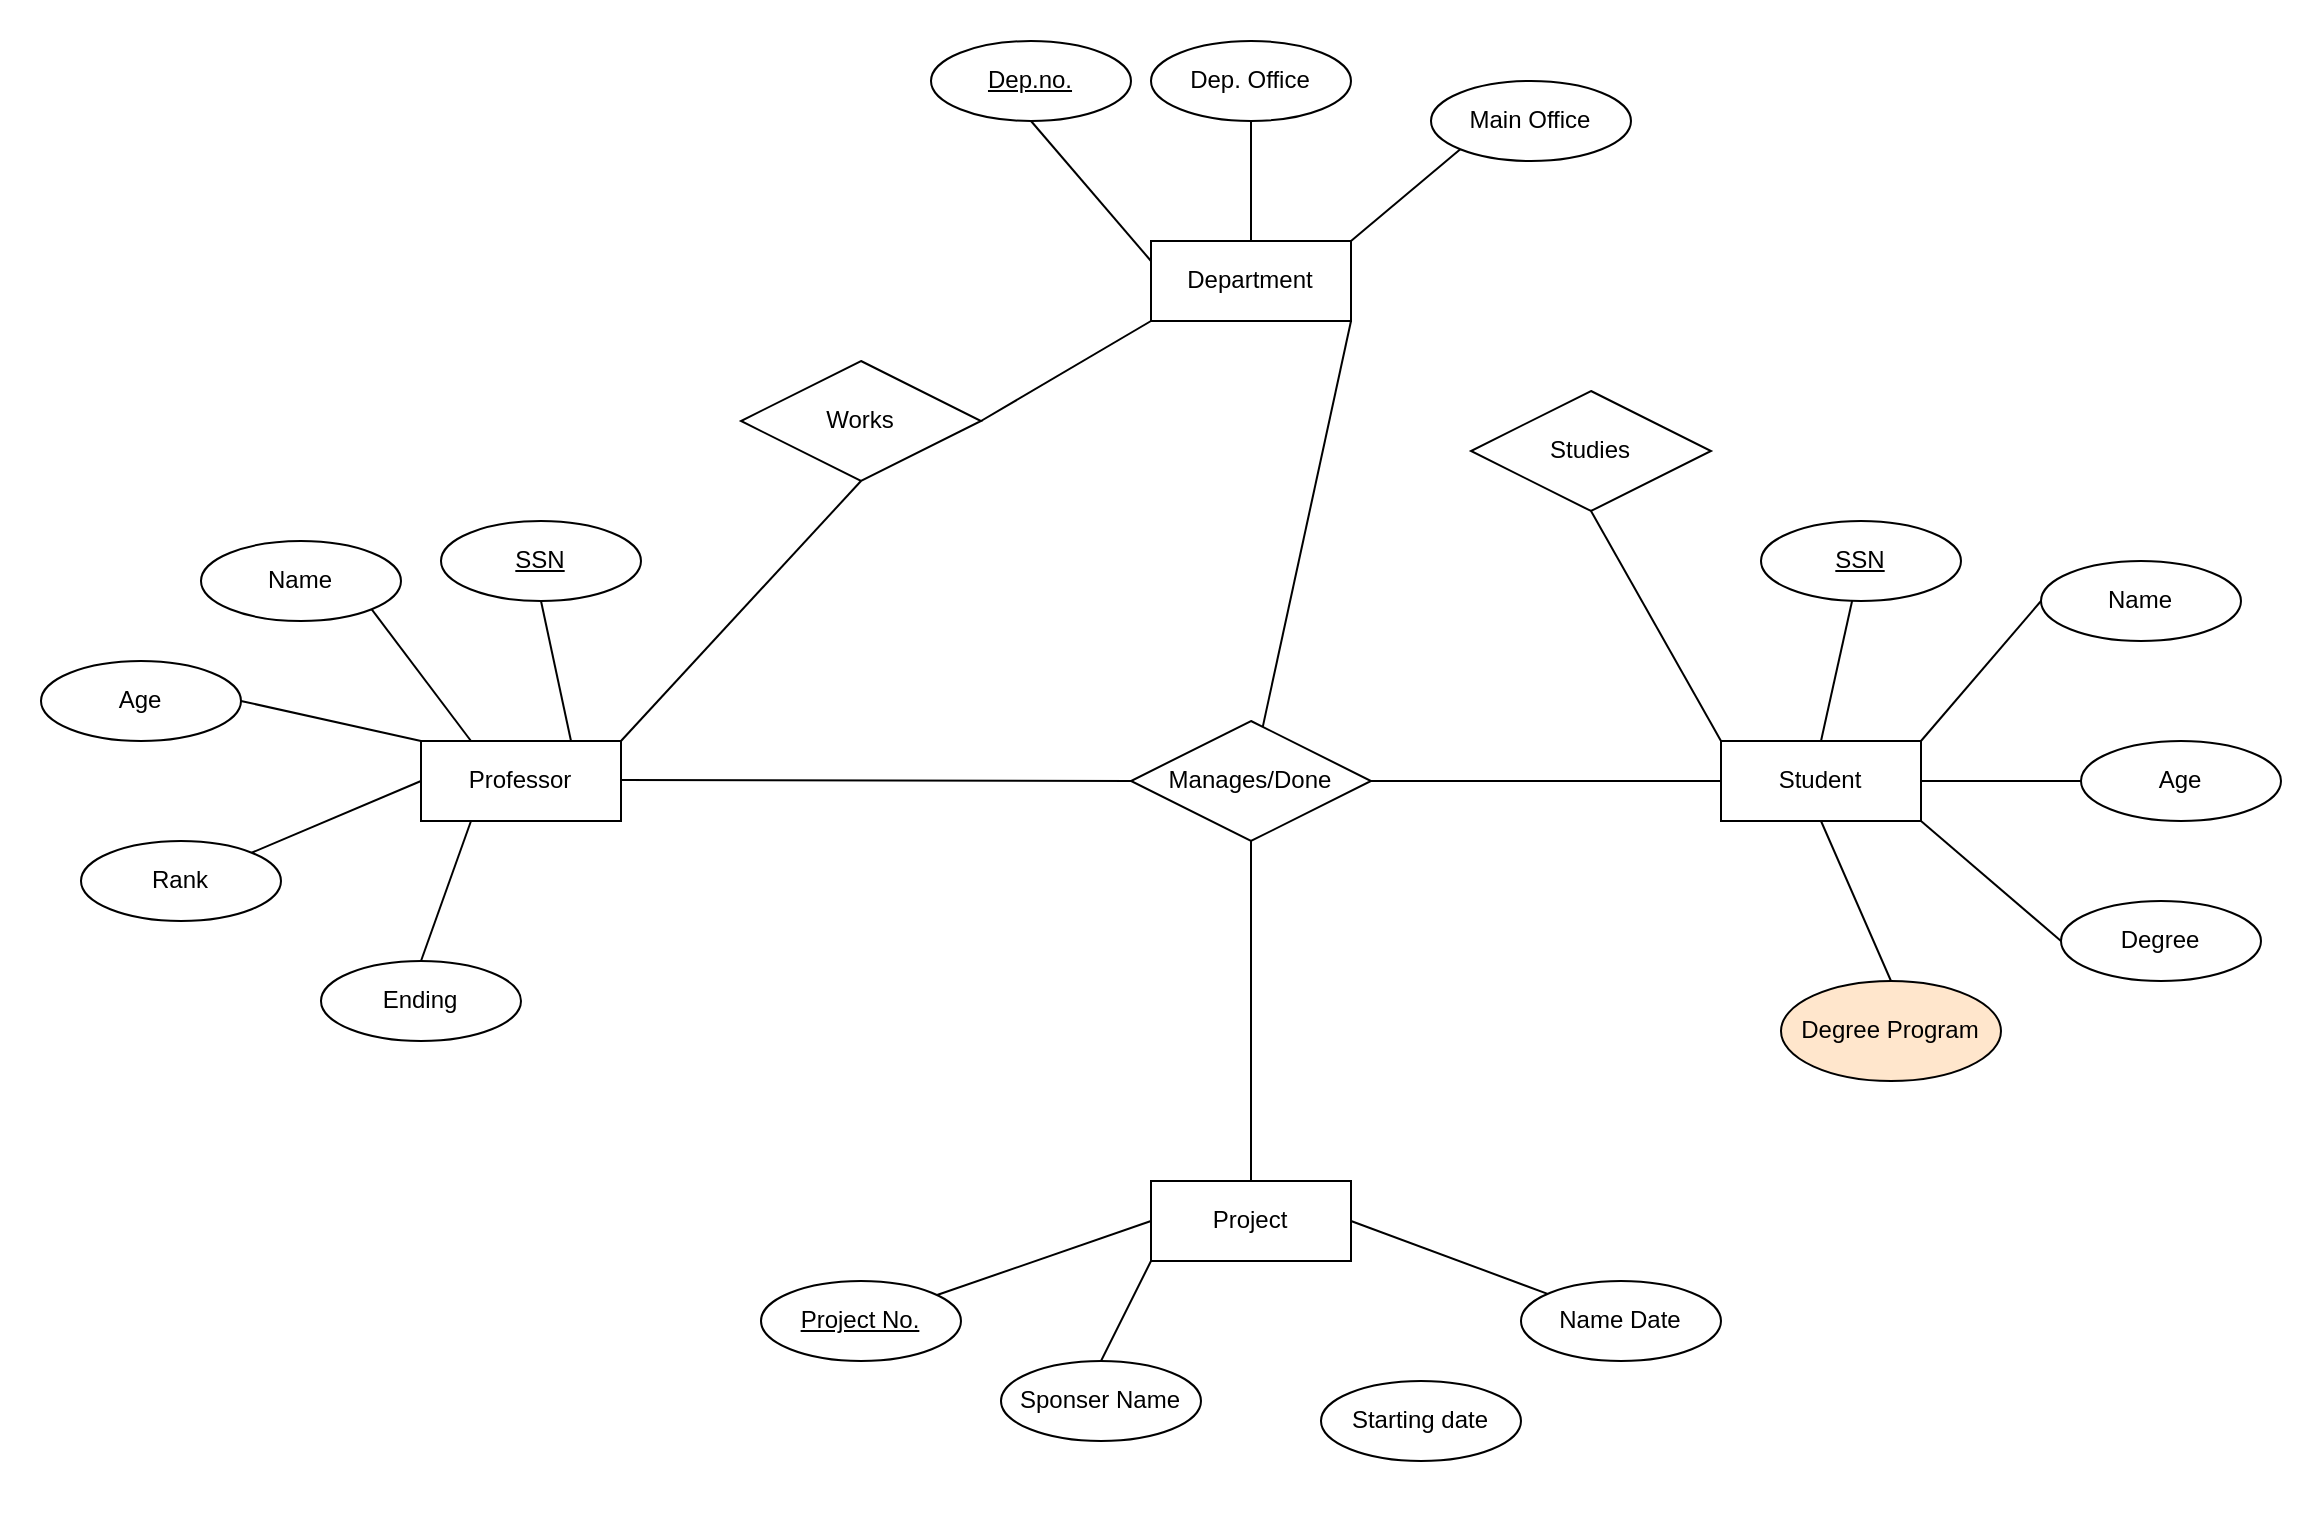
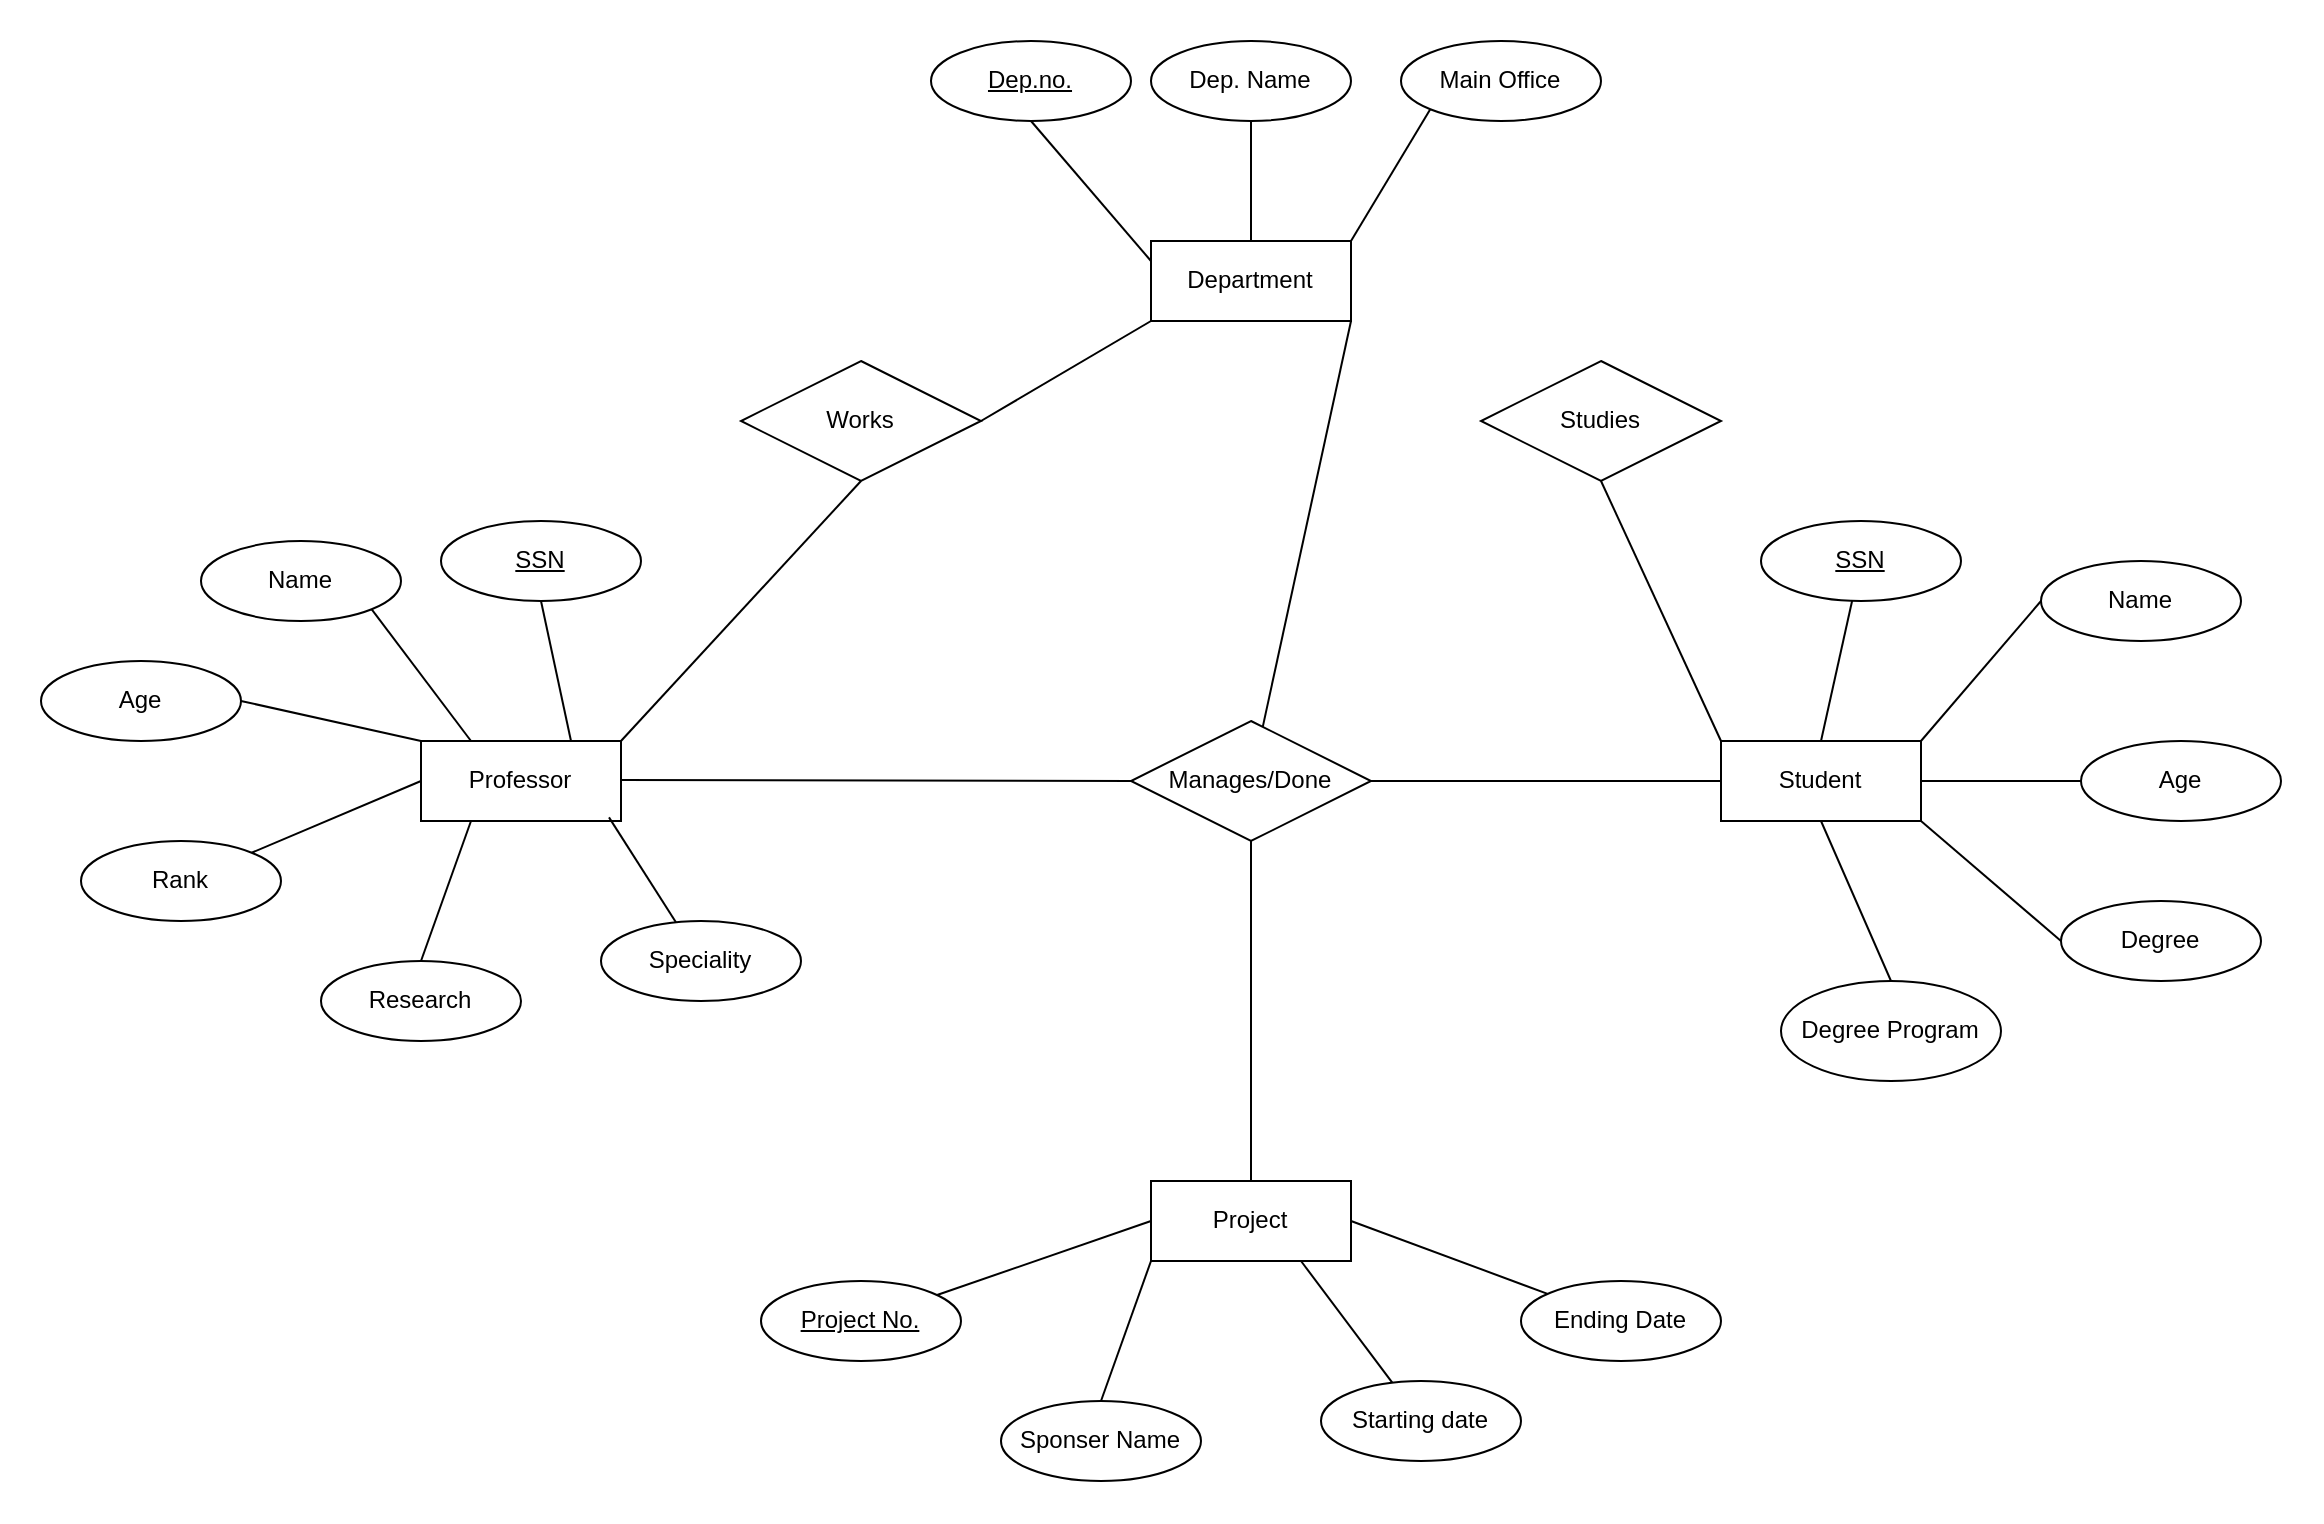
node "Dep. Office": label "Dep. Office" -> "Dep. Name"
node "Main Office": moved (1531, 121) -> (1501, 81)
node "Studies": moved (1591, 451) -> (1601, 421)
edge "Professor" -- "Speciality": added
node "Speciality": added
node "Ending": label "Ending" -> "Research"
node "Degree Program": fillcolor #ffe6cc -> #ffffff
node "Name Date": label "Name Date" -> "Ending Date"
edge "Project" -- "Starting date": added
node "Sponser Name": moved (1101, 1401) -> (1101, 1441)
